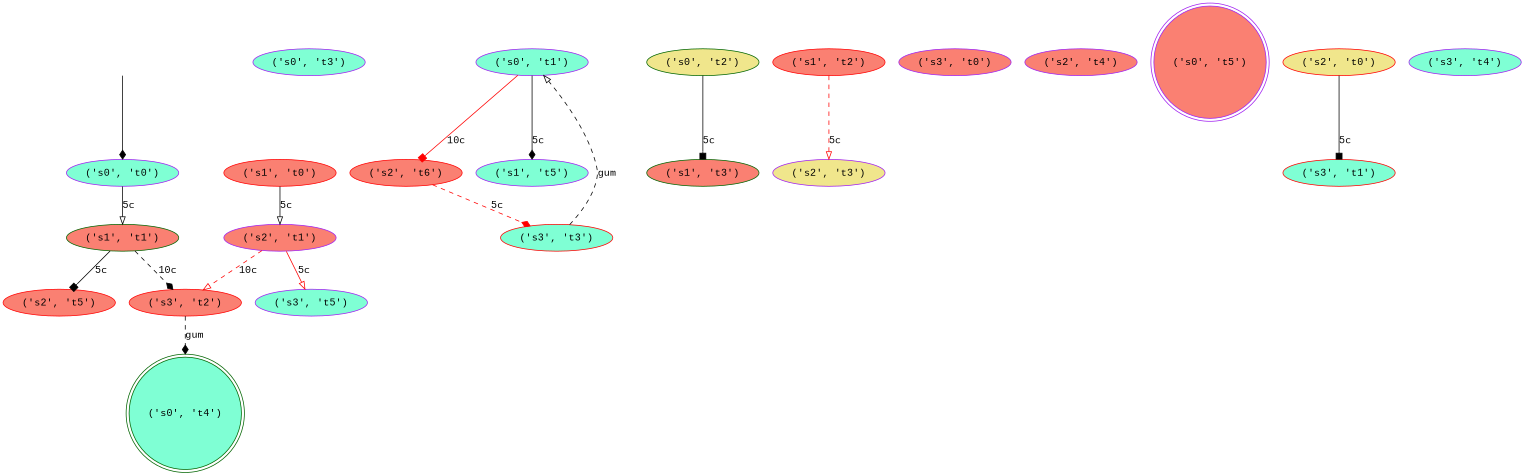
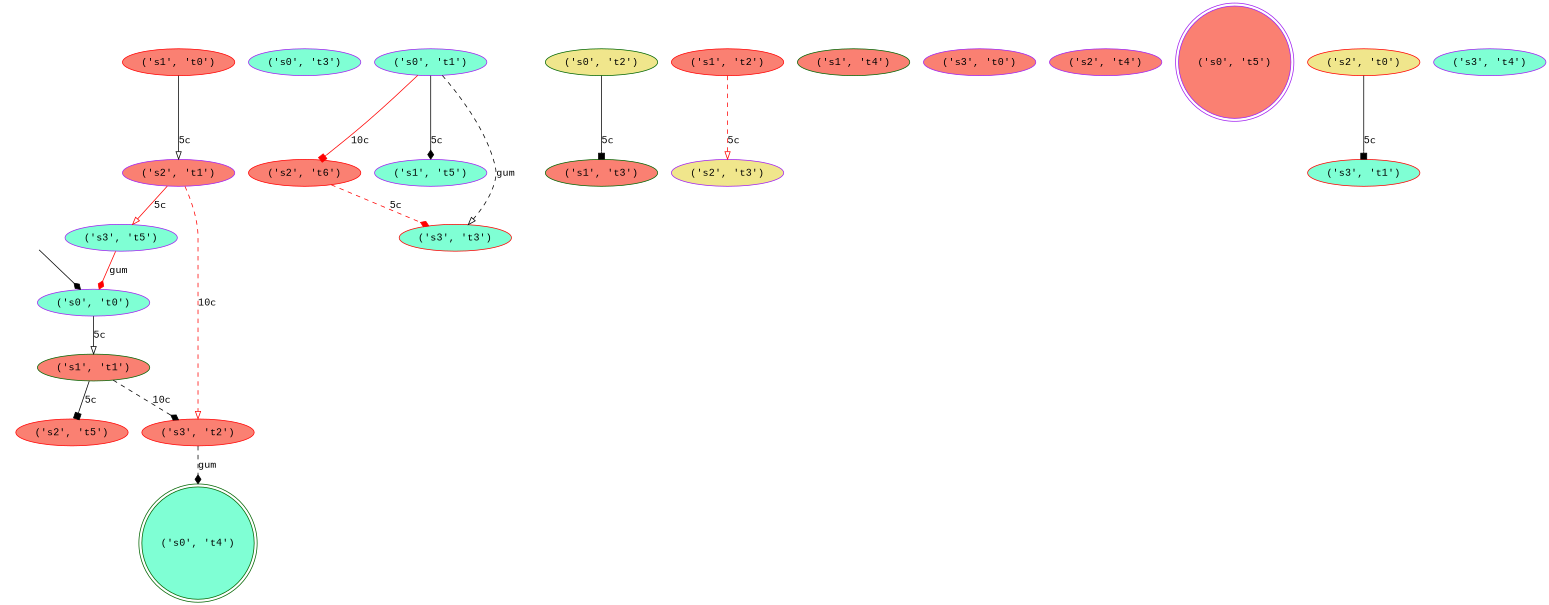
node "('s1', 't4')": added
edge "('s3', 't3')" -> "('s0', 't1')": reversed
edge "('s3', 't5')" -> "('s0', 't0')": added, label "gum"
